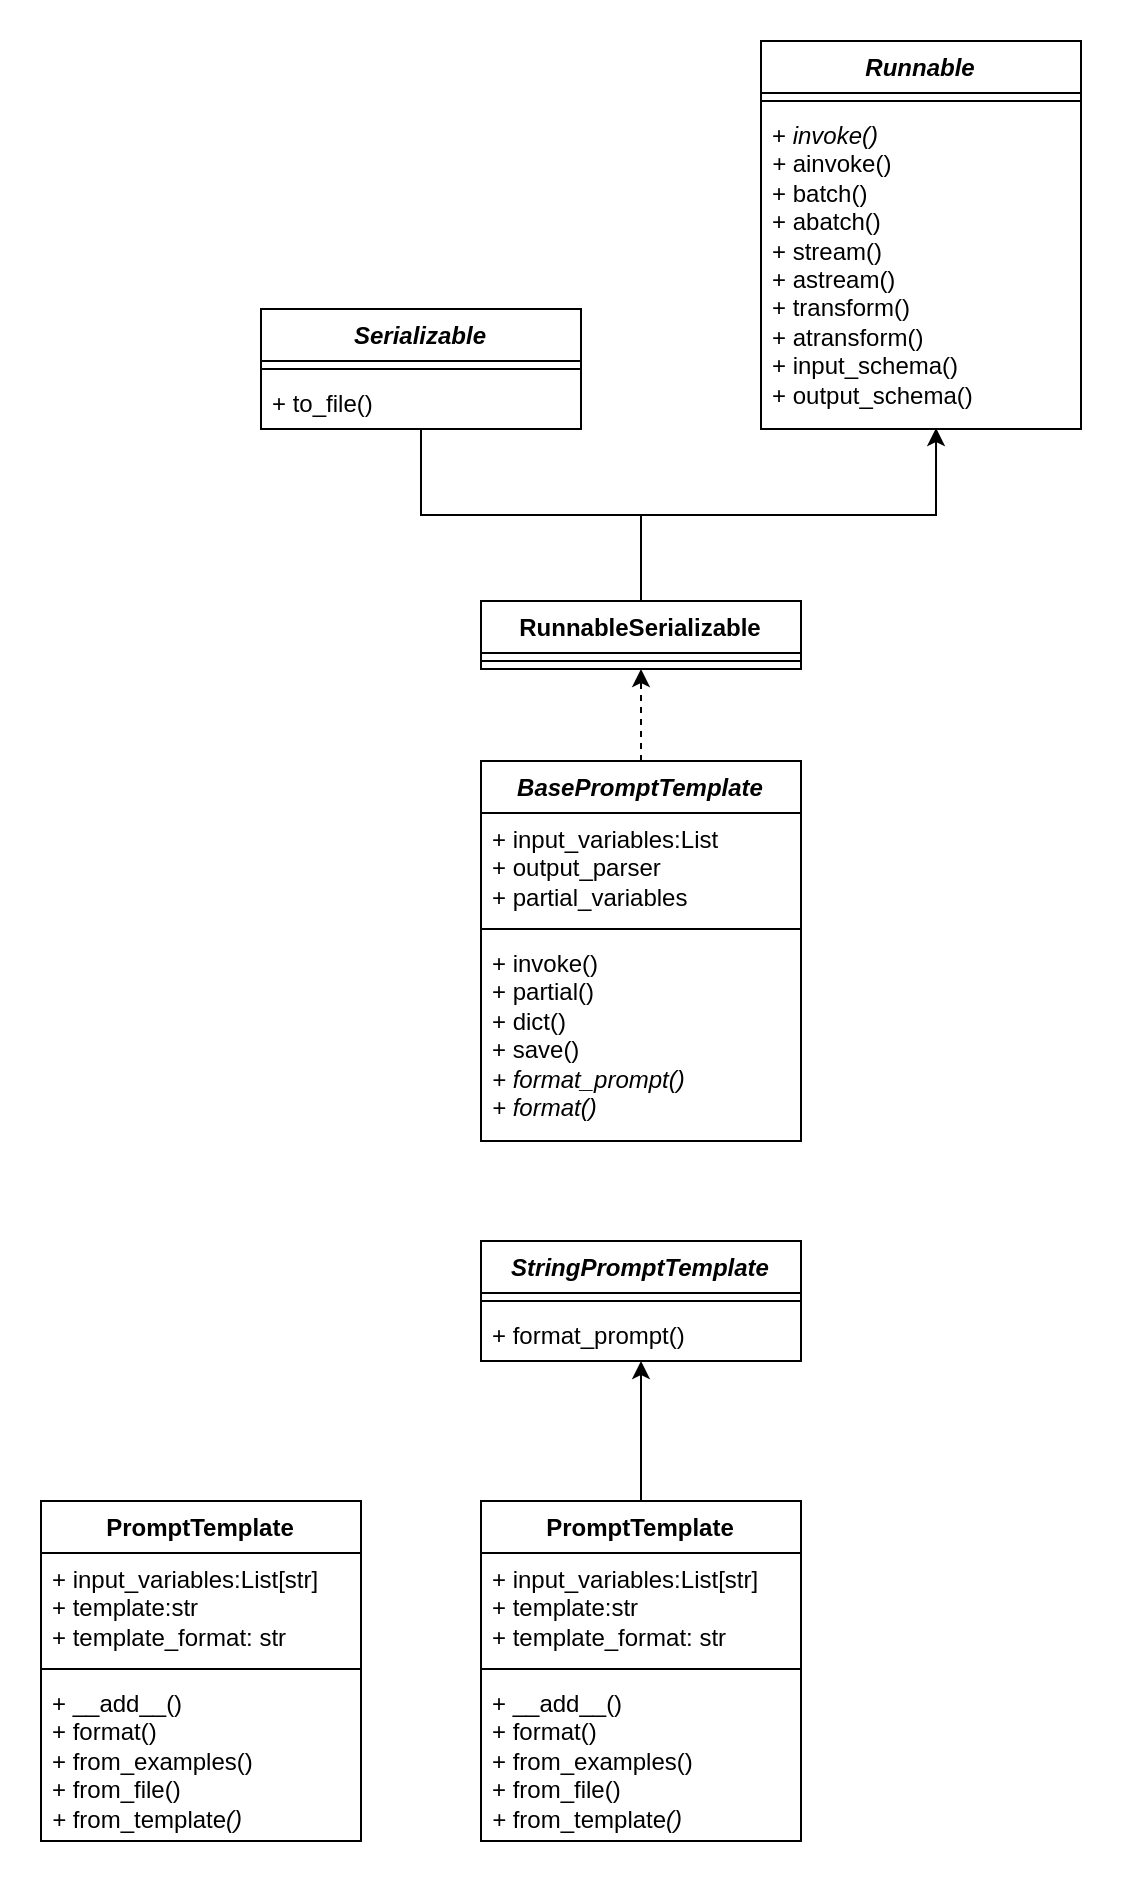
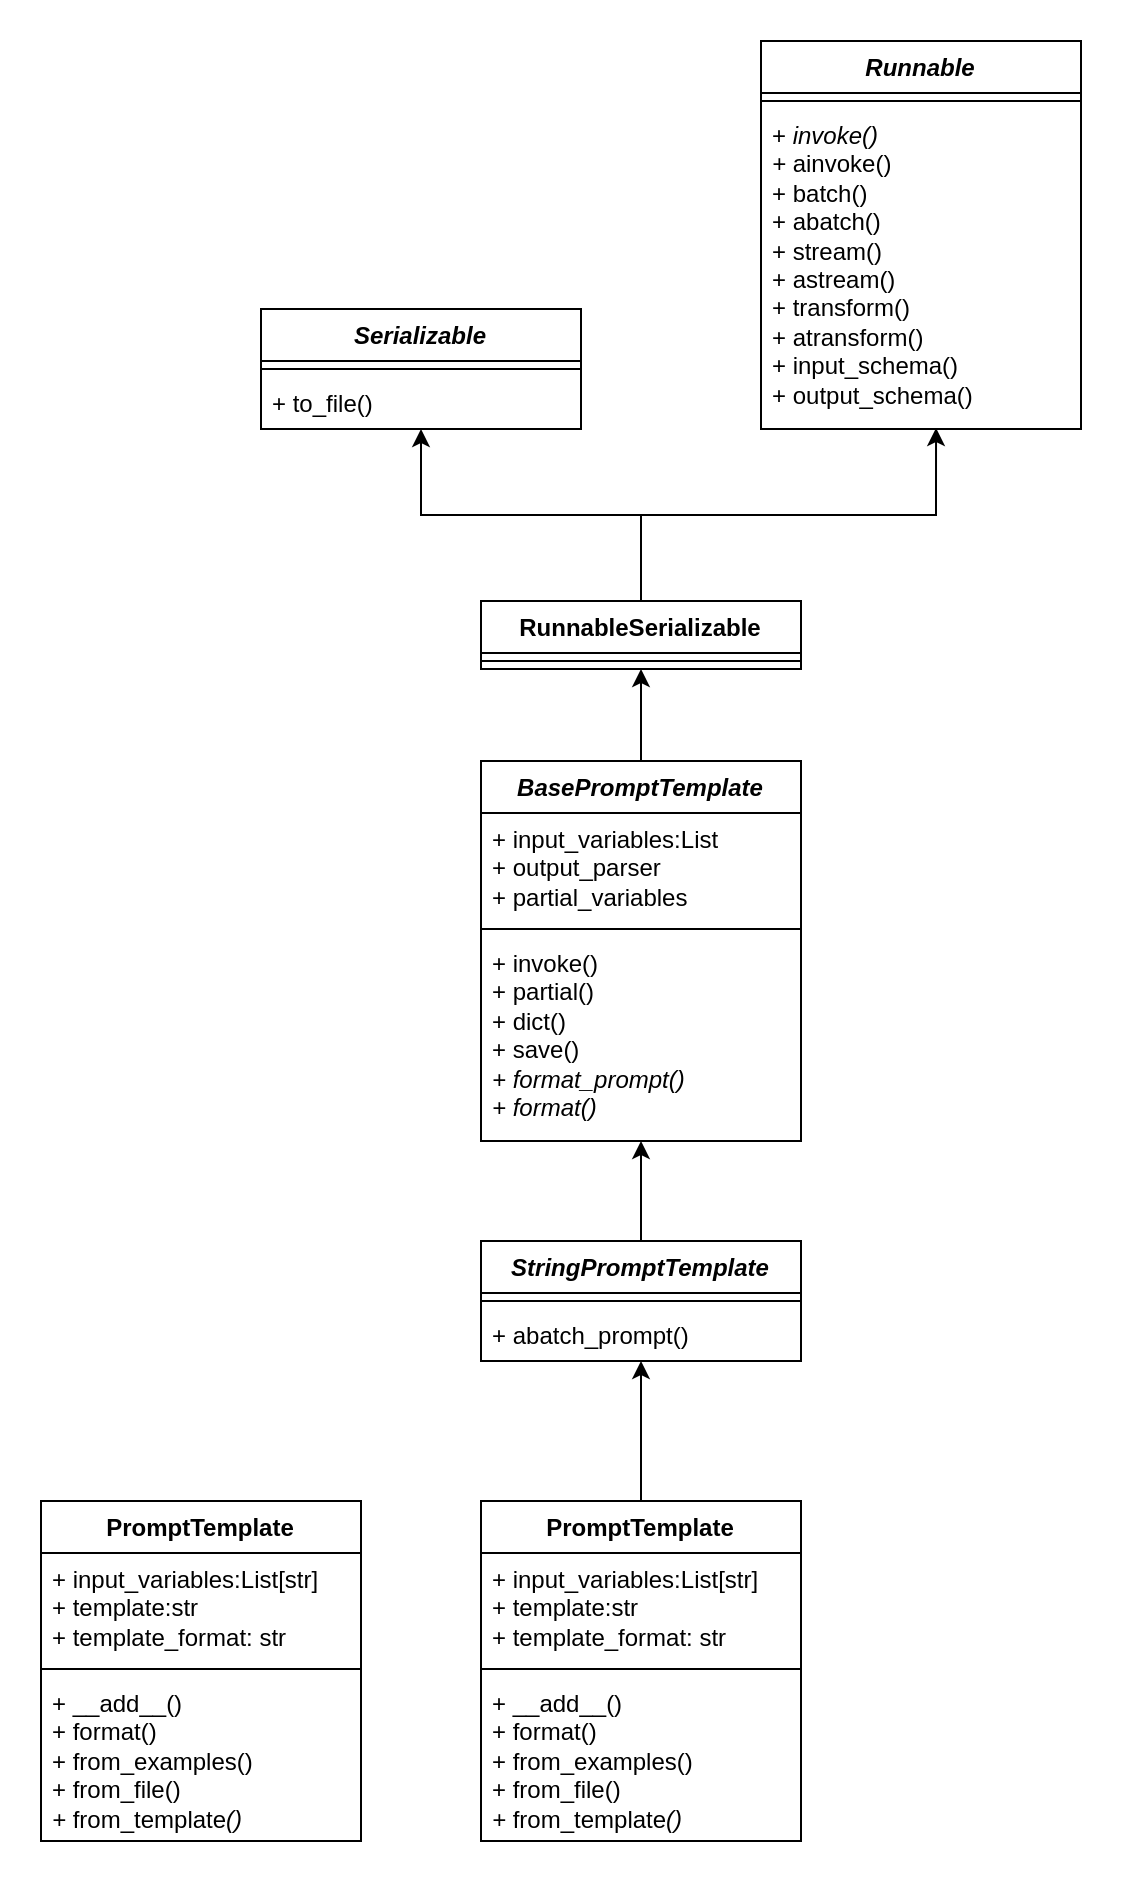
edge "Serializable" -- "RunnableSerializable": arrowhead none -> classic
edge "BasePromptTemplate" -> "RunnableSerializable": style dashed -> solid
edge "StringPromptTemplate" -> "BasePromptTemplate": added
node "+ format_prompt()": label "+ format_prompt()" -> "+ abatch_prompt()"
